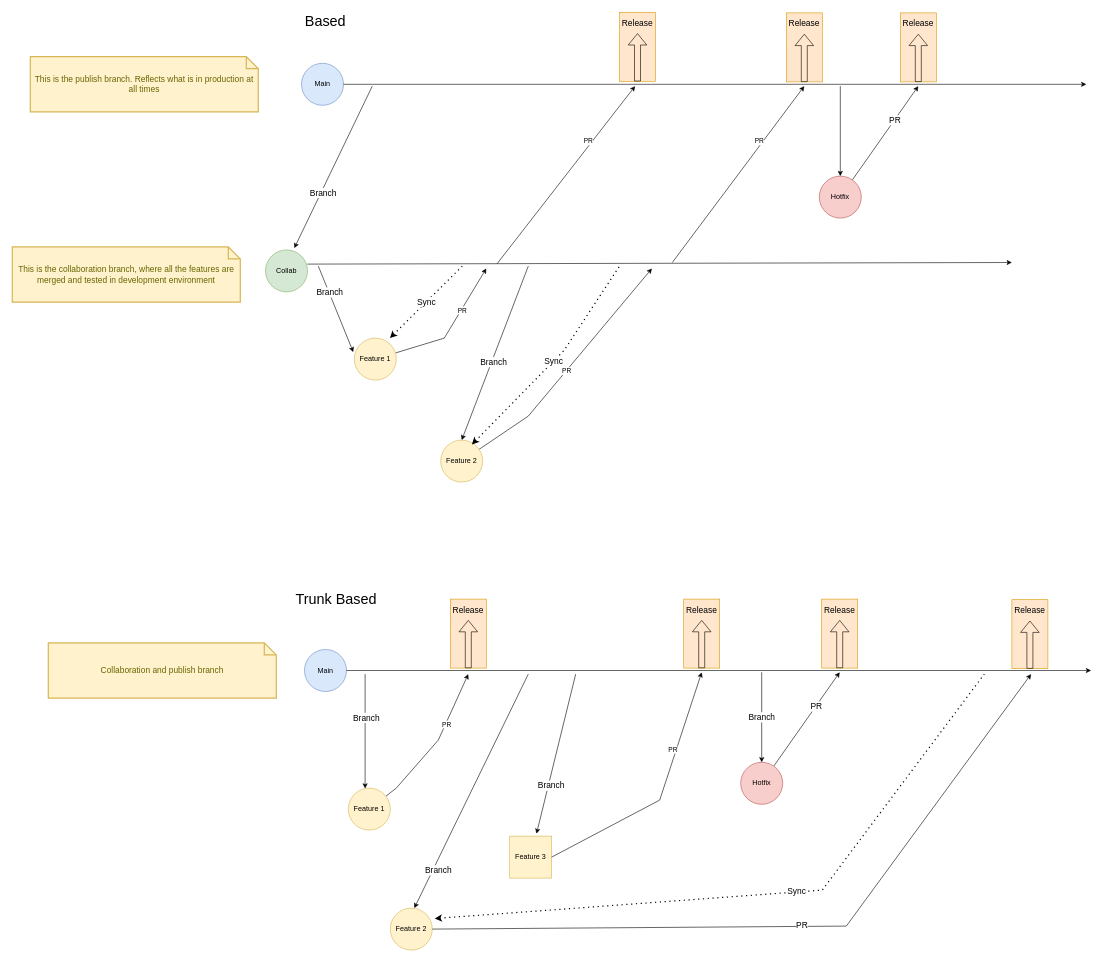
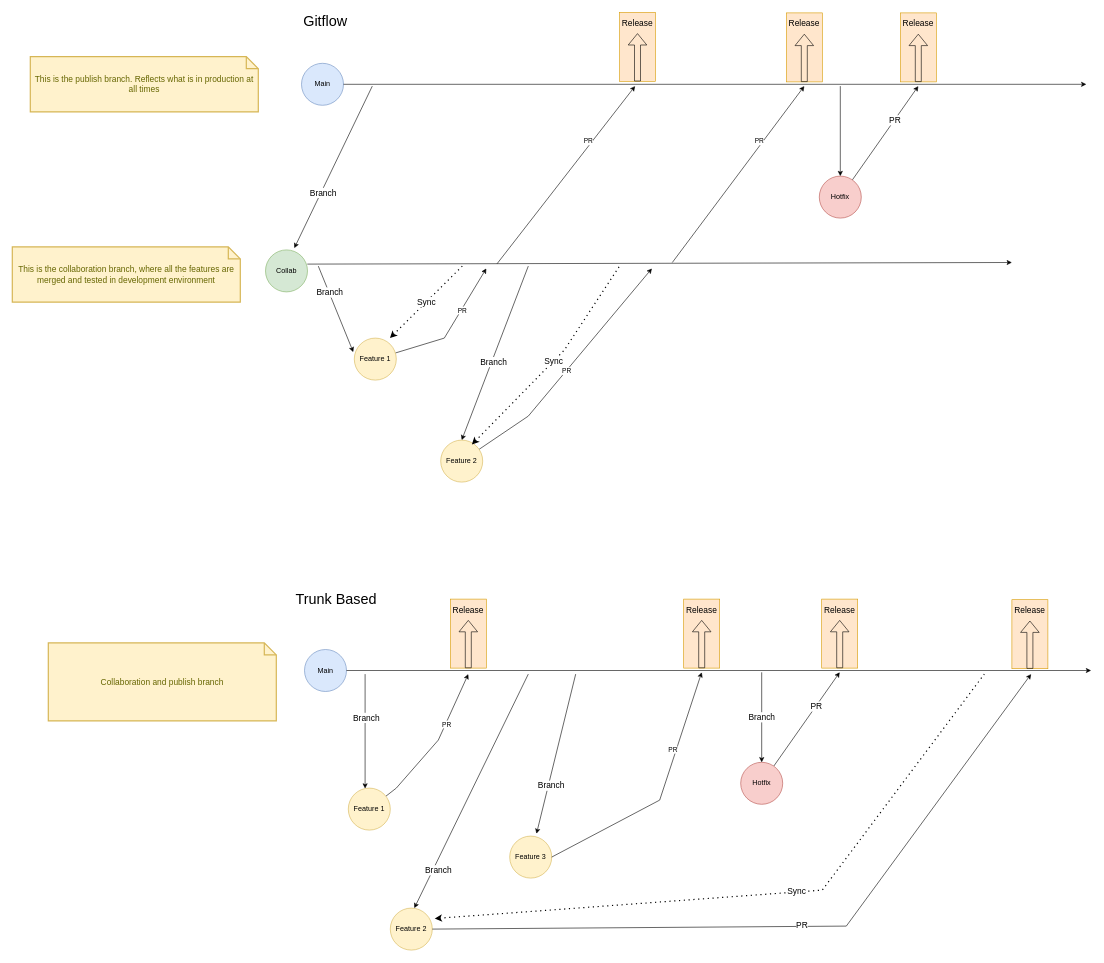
node "Based": label "Based" -> "Gitflow"
node "Collaboration and publish branch": size 228x55 -> 228x78
node "Feature 3": shape rectangle -> ellipse
